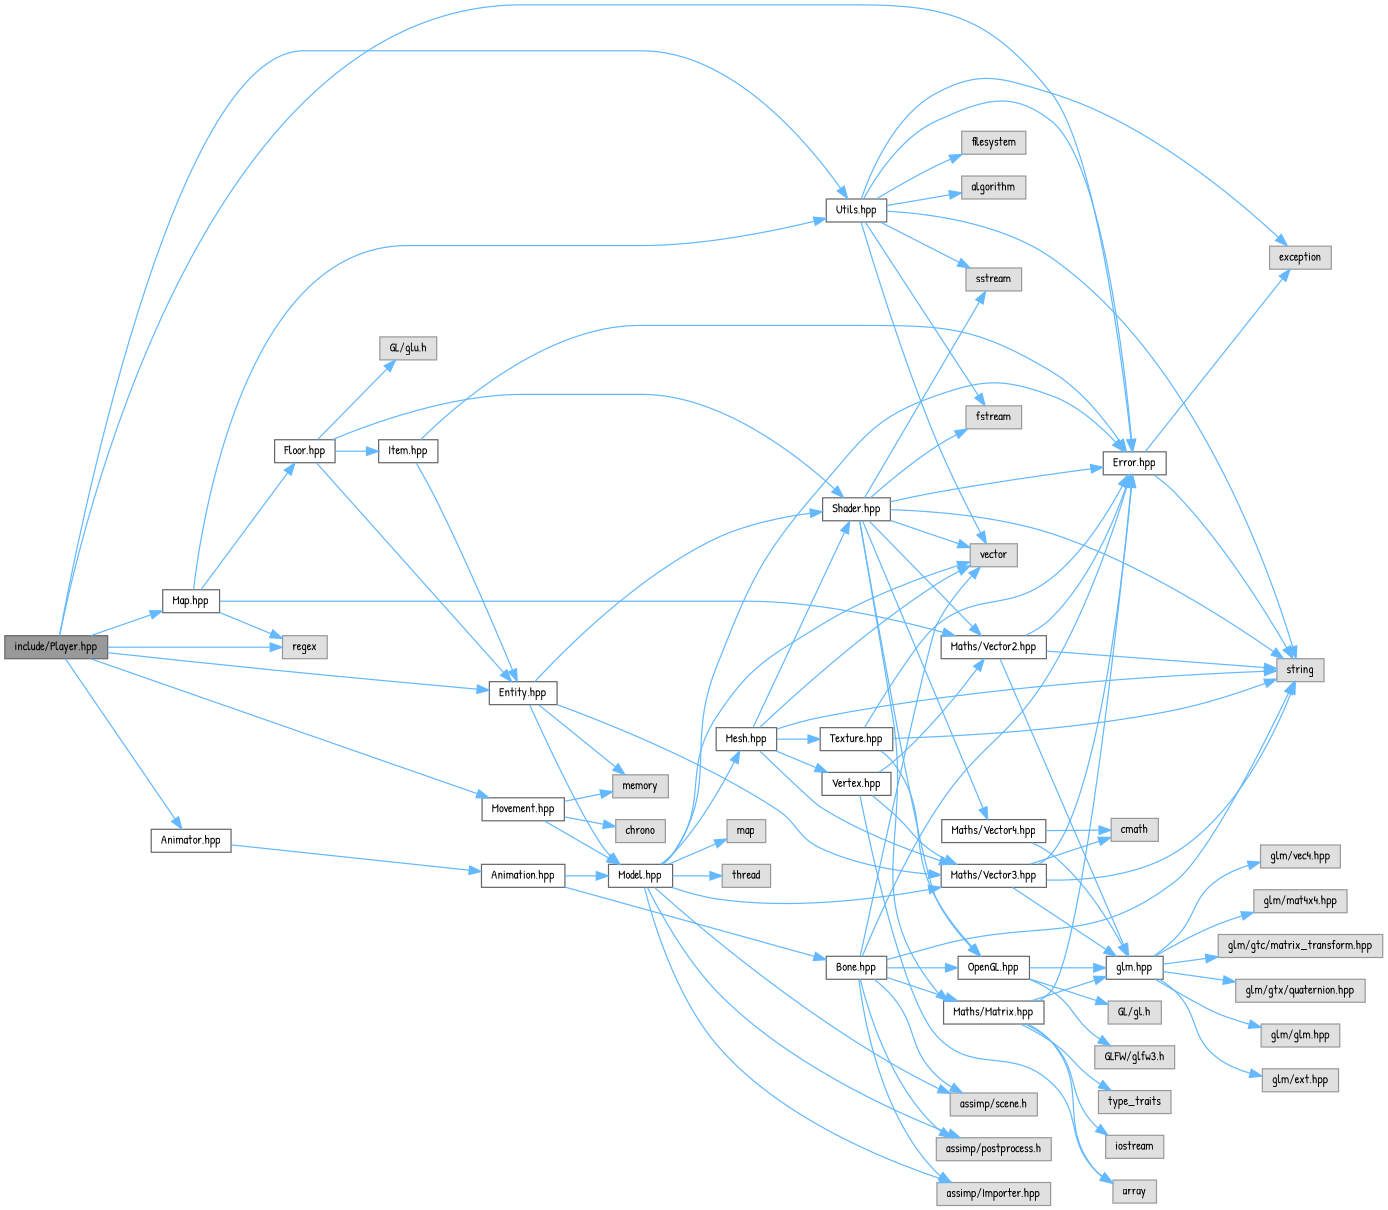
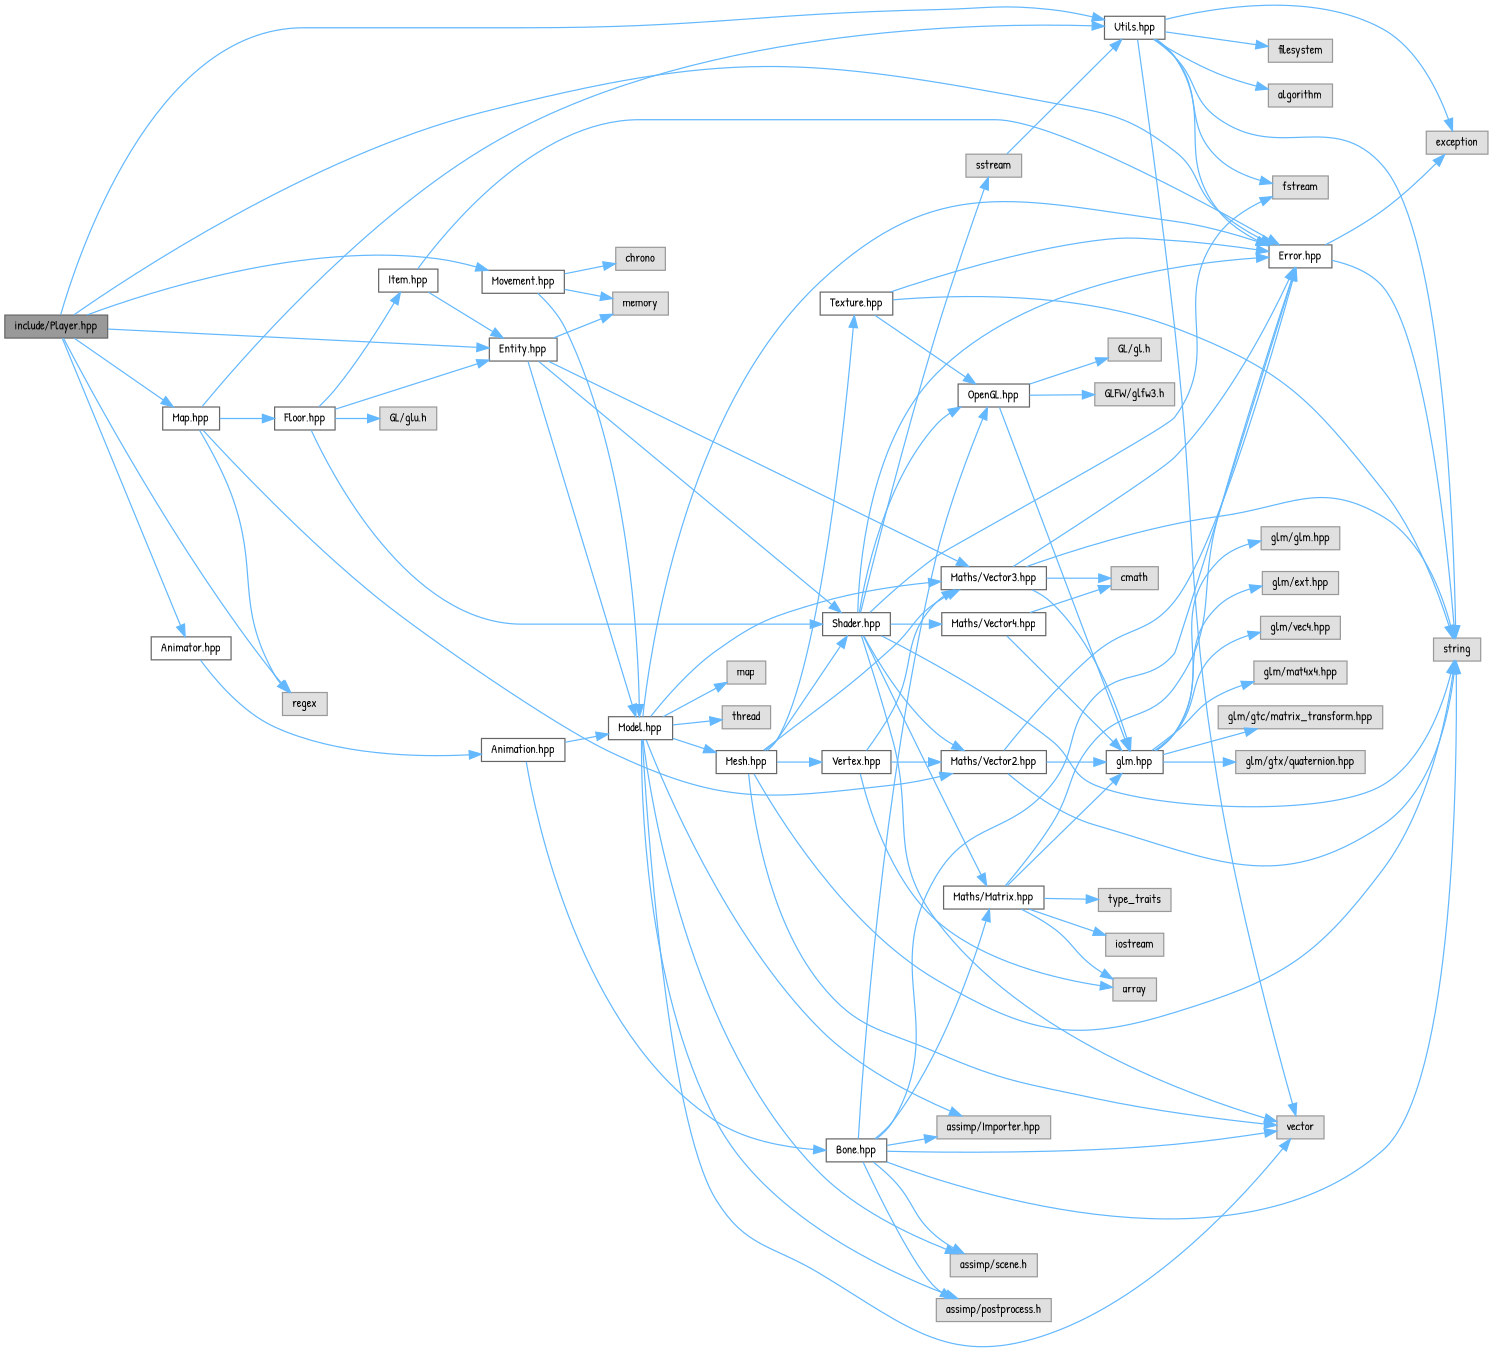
edge "Utils.hpp" -> "sstream": reversed
